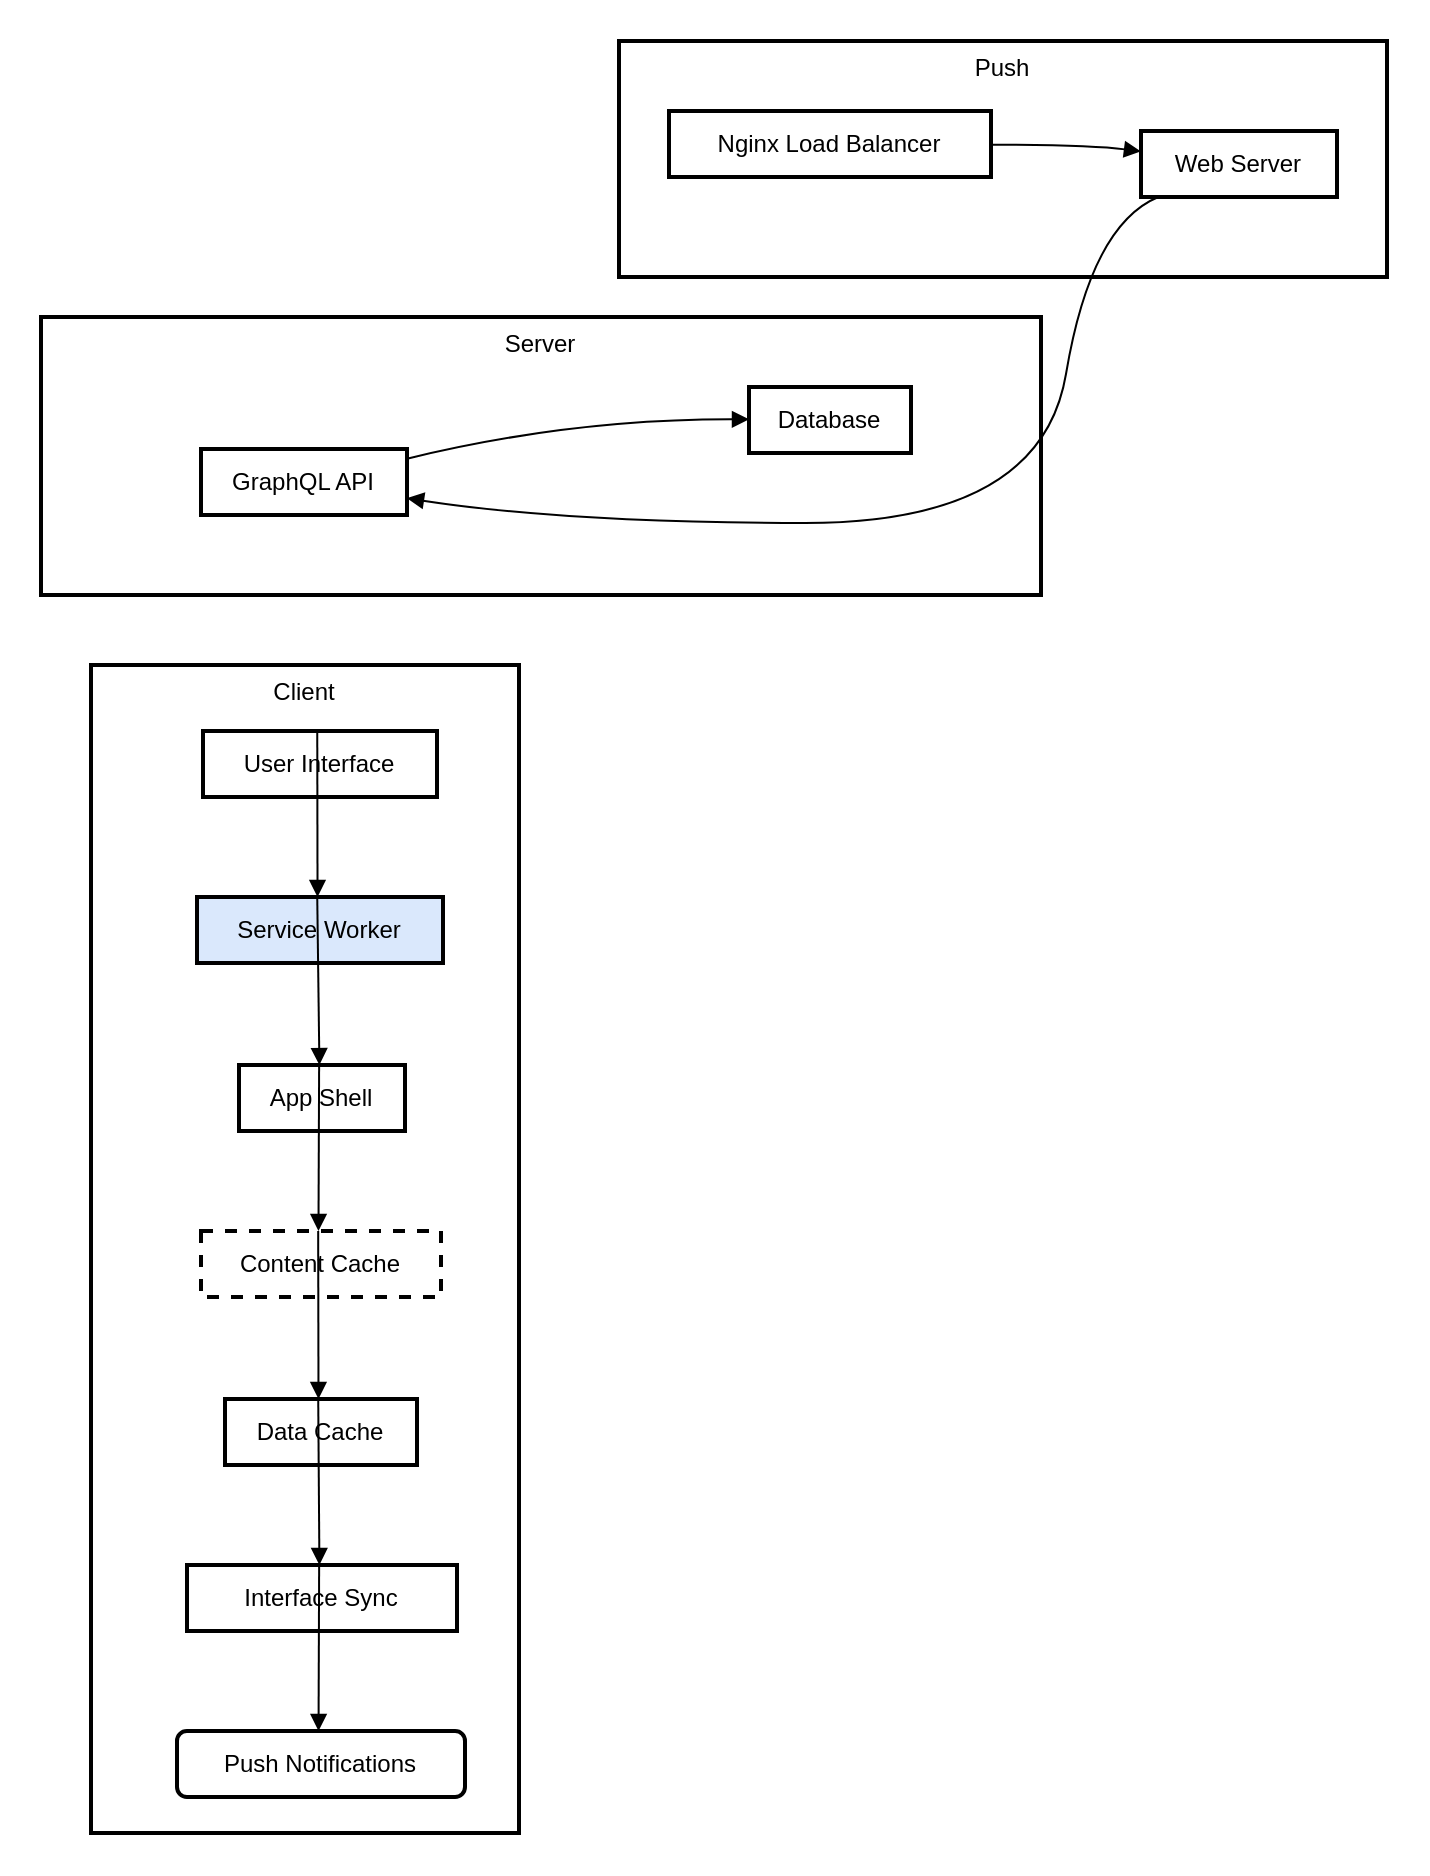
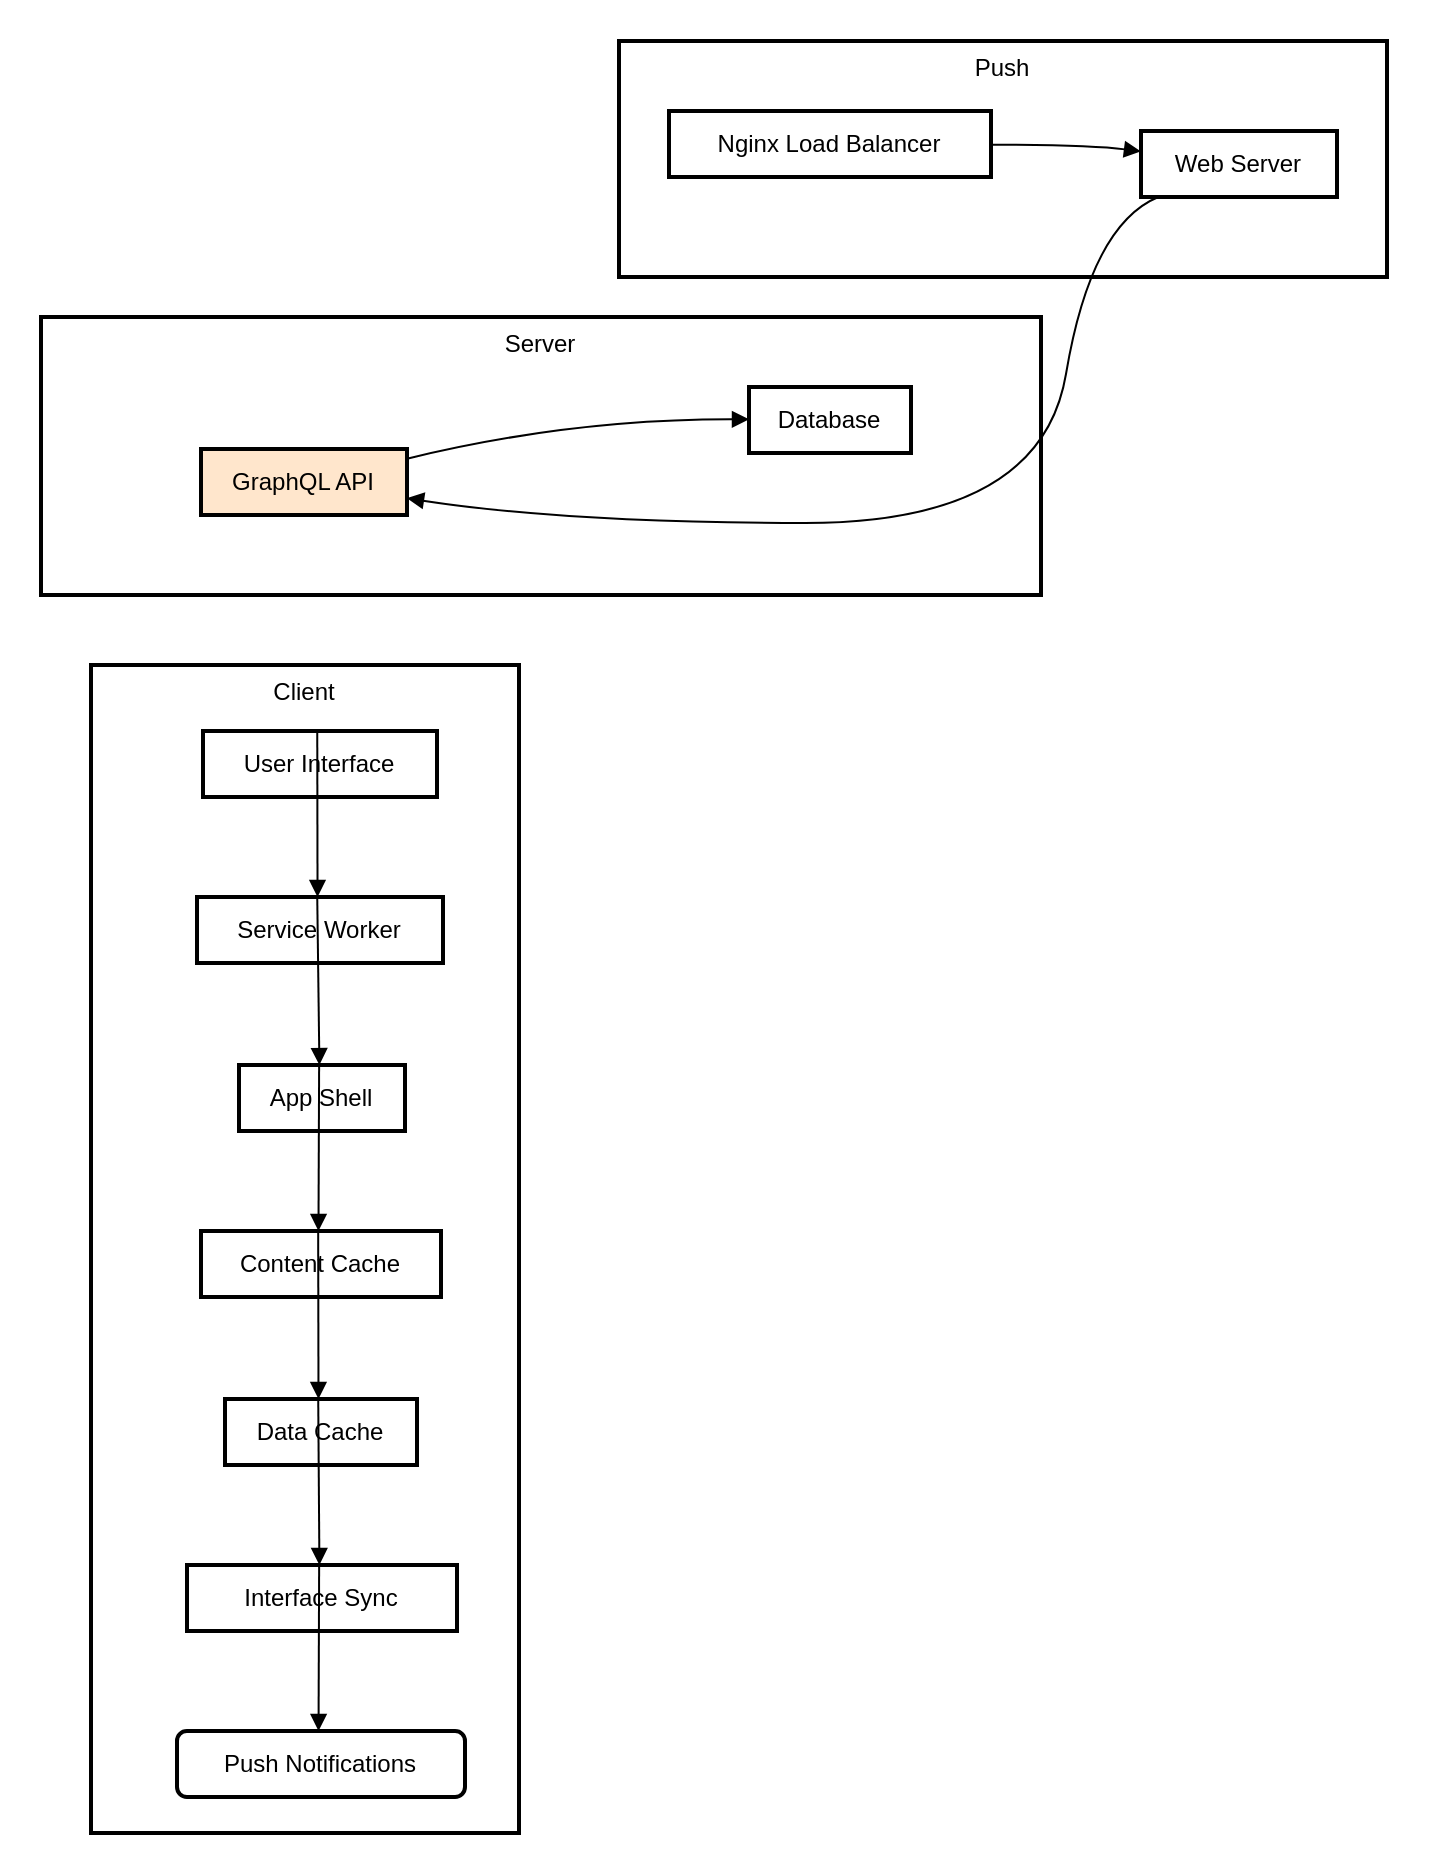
node "GraphQL API": fillcolor #ffffff -> #ffe6cc
node "Service Worker": fillcolor #dae8fc -> #ffffff
node "Content Cache": style dashed -> solid
